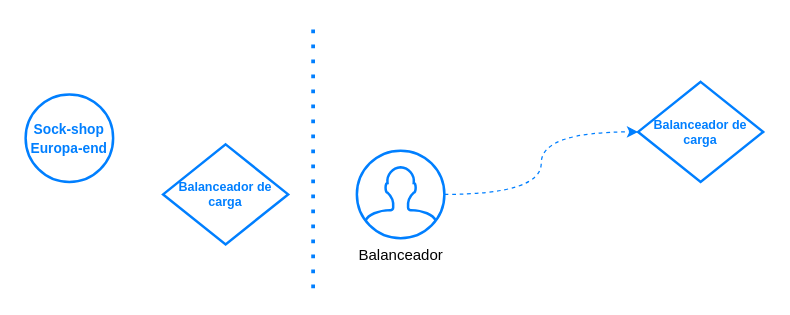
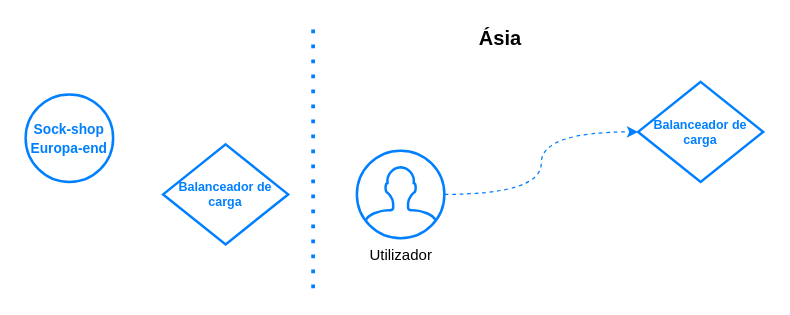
node "Ásia": added
node "Balanceador": label "Balanceador" -> "Utilizador"
